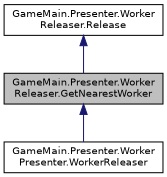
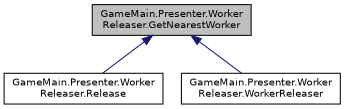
edge "GameMain.Presenter.Worker Releaser.GetNearestWorker" -> "GameMain.Presenter.Worker Releaser.Release": reversed
node "GameMain.Presenter.Worker Presenter.WorkerReleaser": label "GameMain.Presenter.Worker Presenter.WorkerReleaser" -> "GameMain.Presenter.Worker Releaser.WorkerReleaser"
